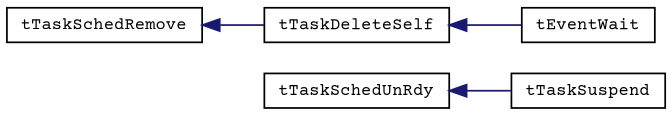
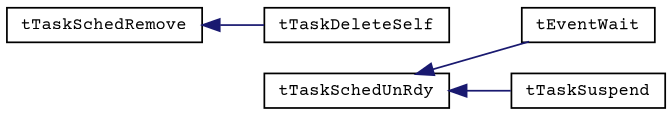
edge "tEventWait" -> "tTaskDeleteSelf": now "tEventWait" -> "tTaskSchedUnRdy"
